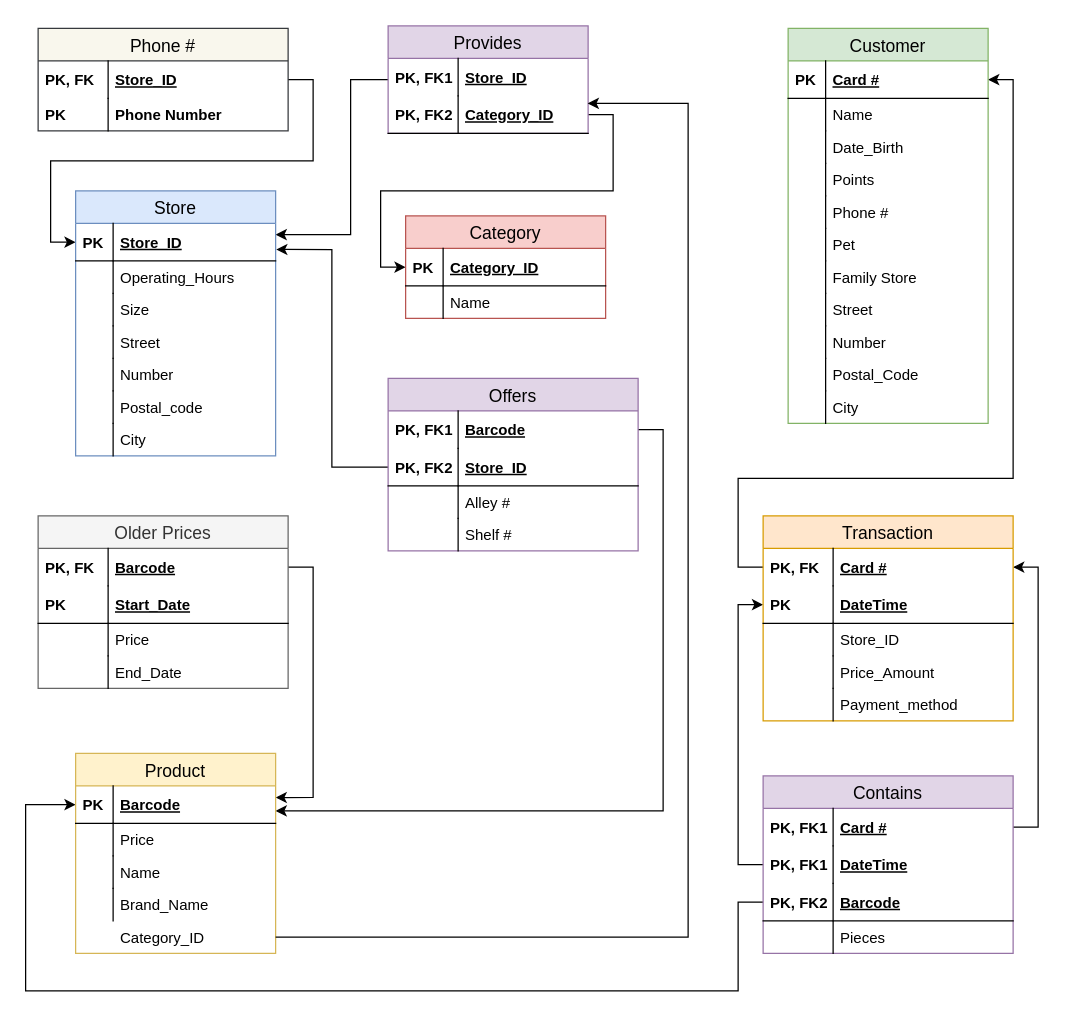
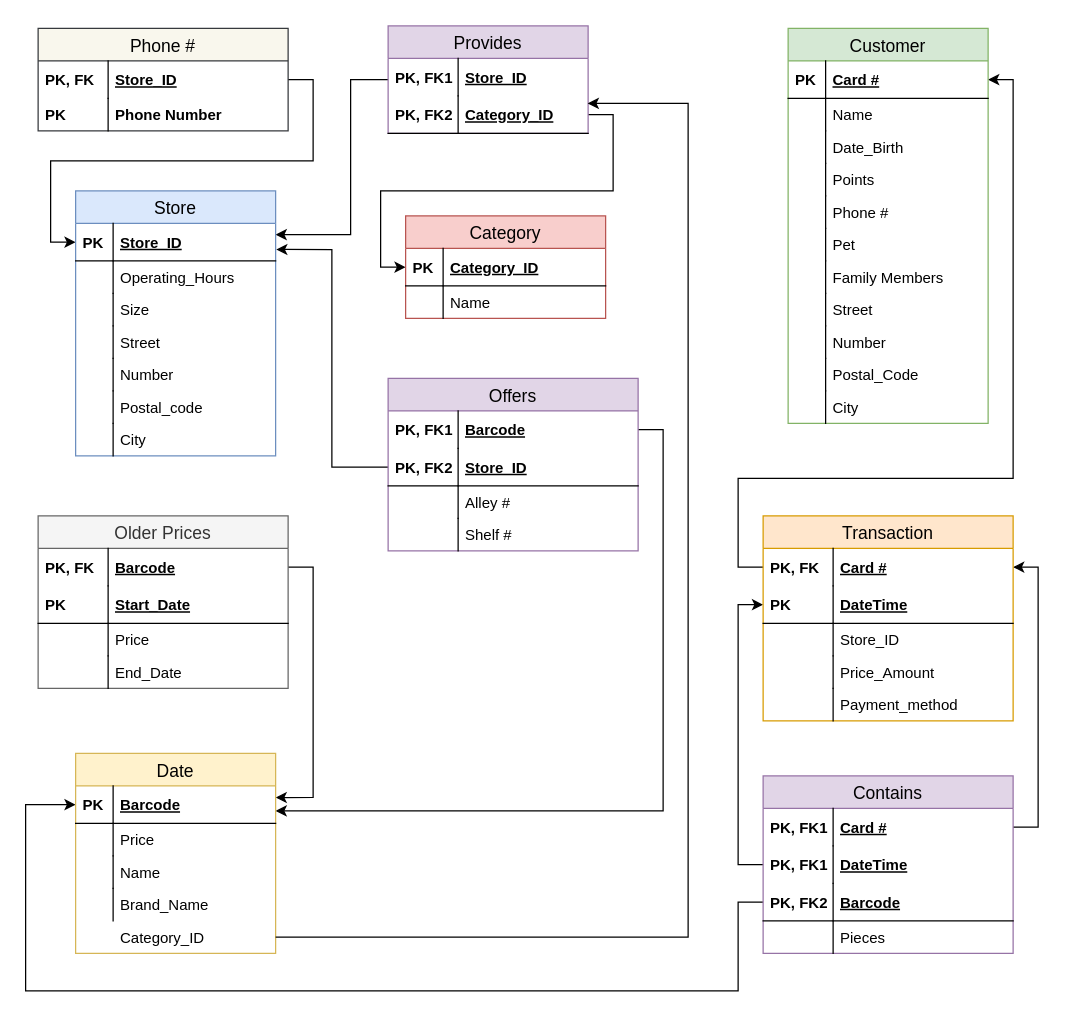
node "Family Store": label "Family Store" -> "Family Members"
node "Product": label "Product" -> "Date"
